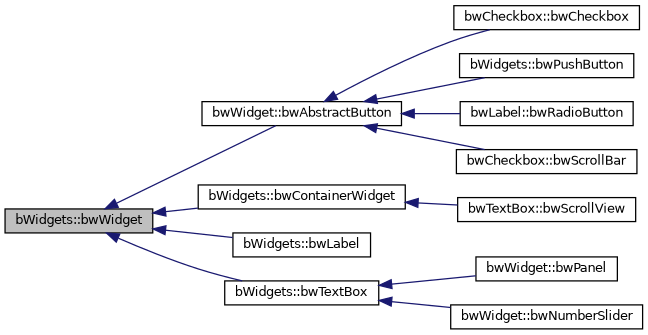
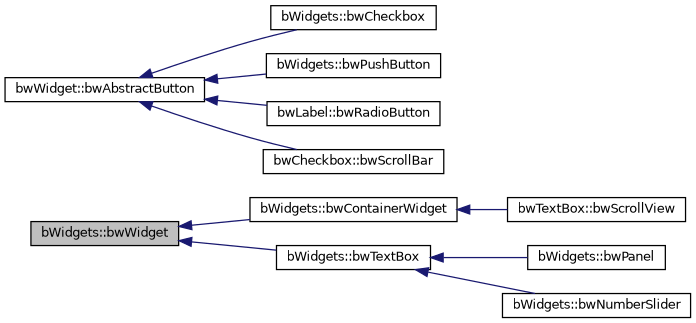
node "bwCheckbox::bwCheckbox": label "bwCheckbox::bwCheckbox" -> "bWidgets::bwCheckbox"
edge "bwWidget::bwAbstractButton" -> "bWidgets::bwWidget": removed
node "bWidgets::bwLabel": removed
node "bwWidget::bwPanel": label "bwWidget::bwPanel" -> "bWidgets::bwPanel"
node "bwWidget::bwNumberSlider": label "bwWidget::bwNumberSlider" -> "bWidgets::bwNumberSlider"
